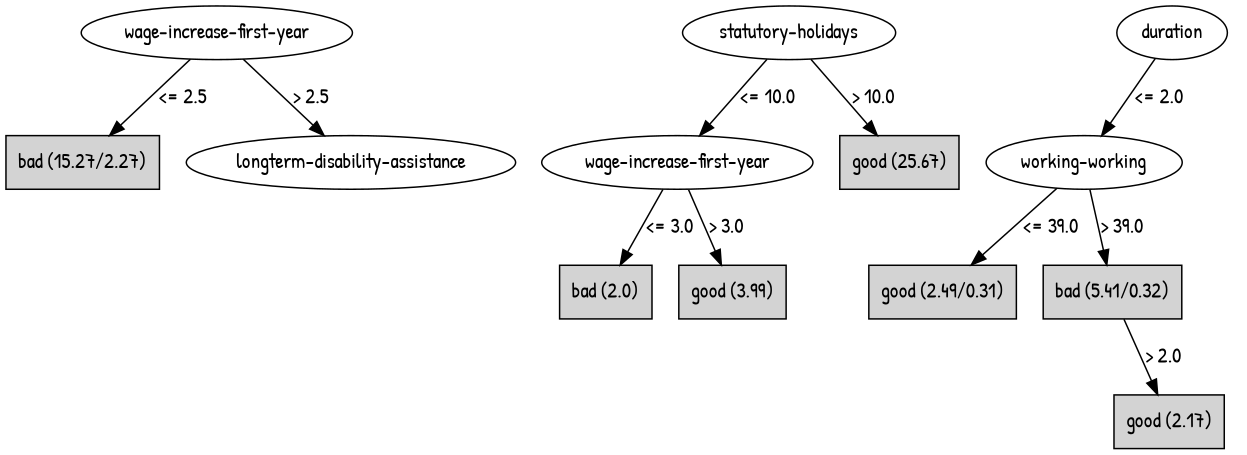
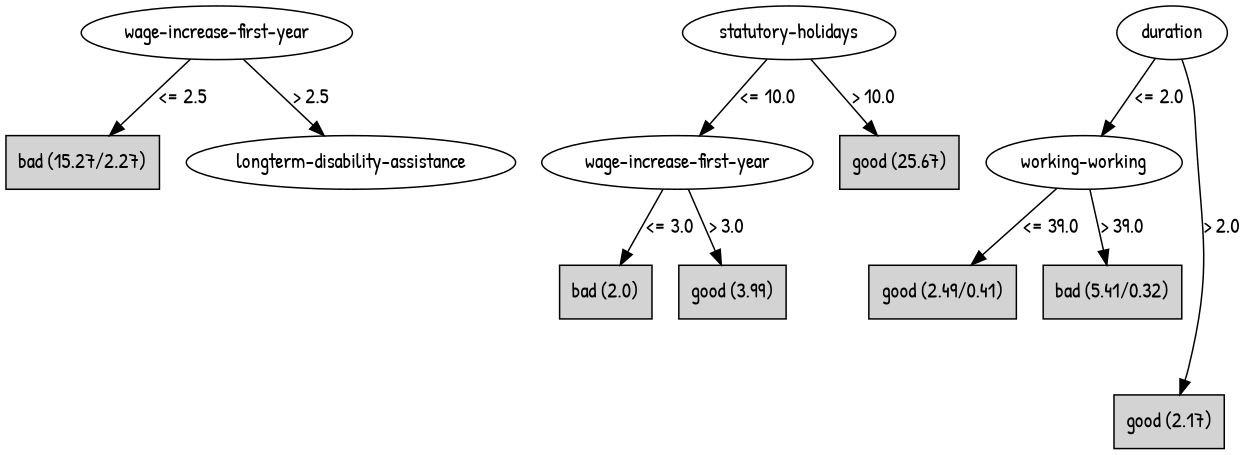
node "good (2.49/0.31)": label "good (2.49/0.31)" -> "good (2.49/0.41)"
edge "bad (5.41/0.32)" -> "good (2.17)": now "duration" -> "good (2.17)"
